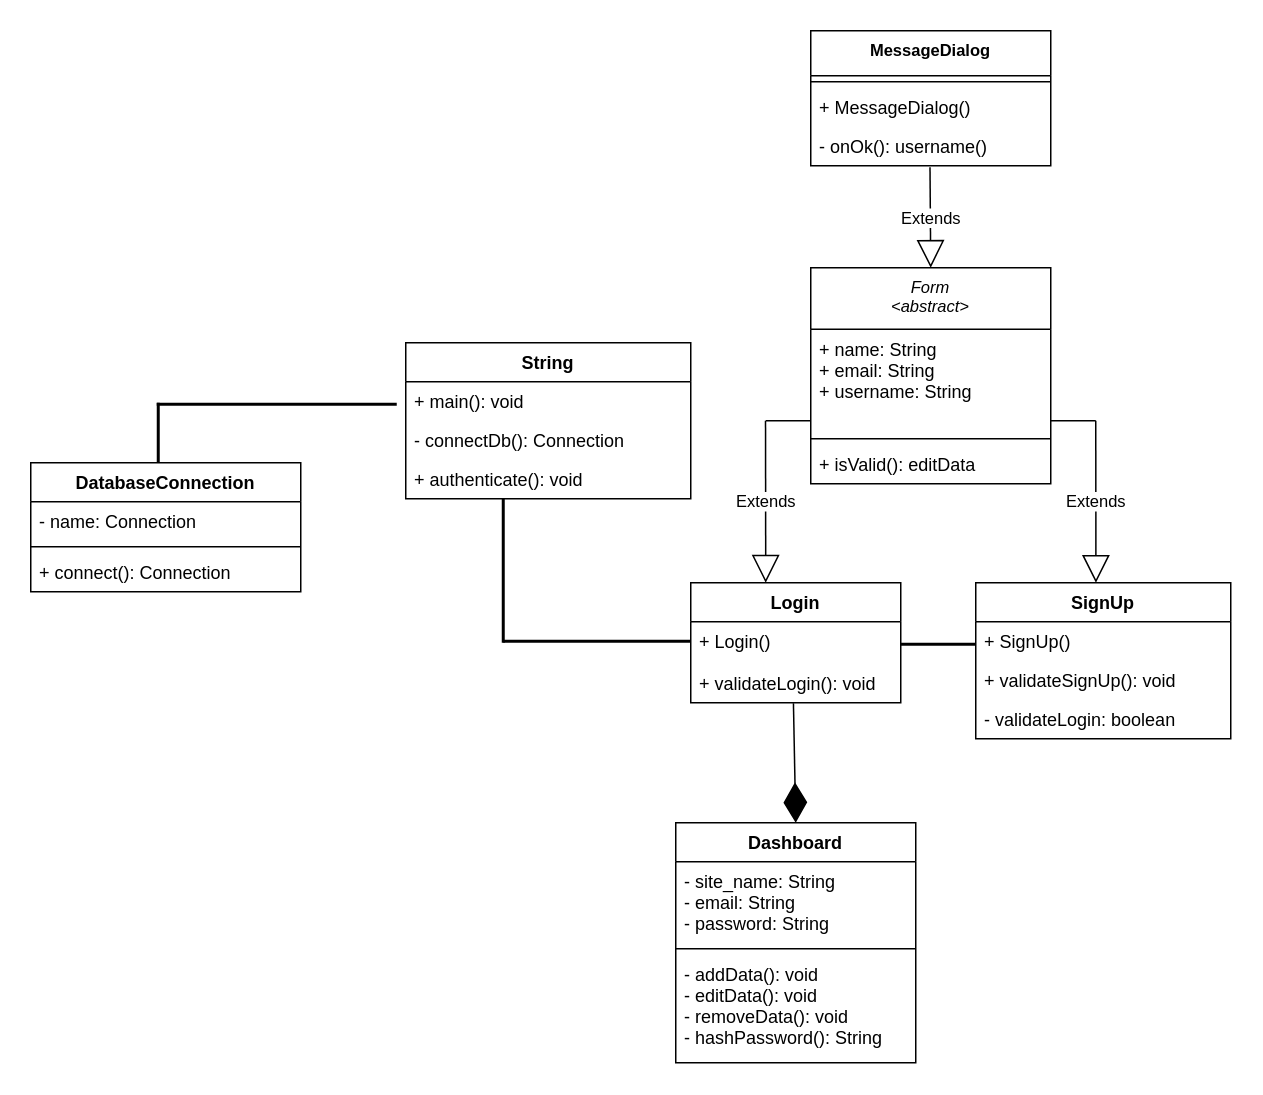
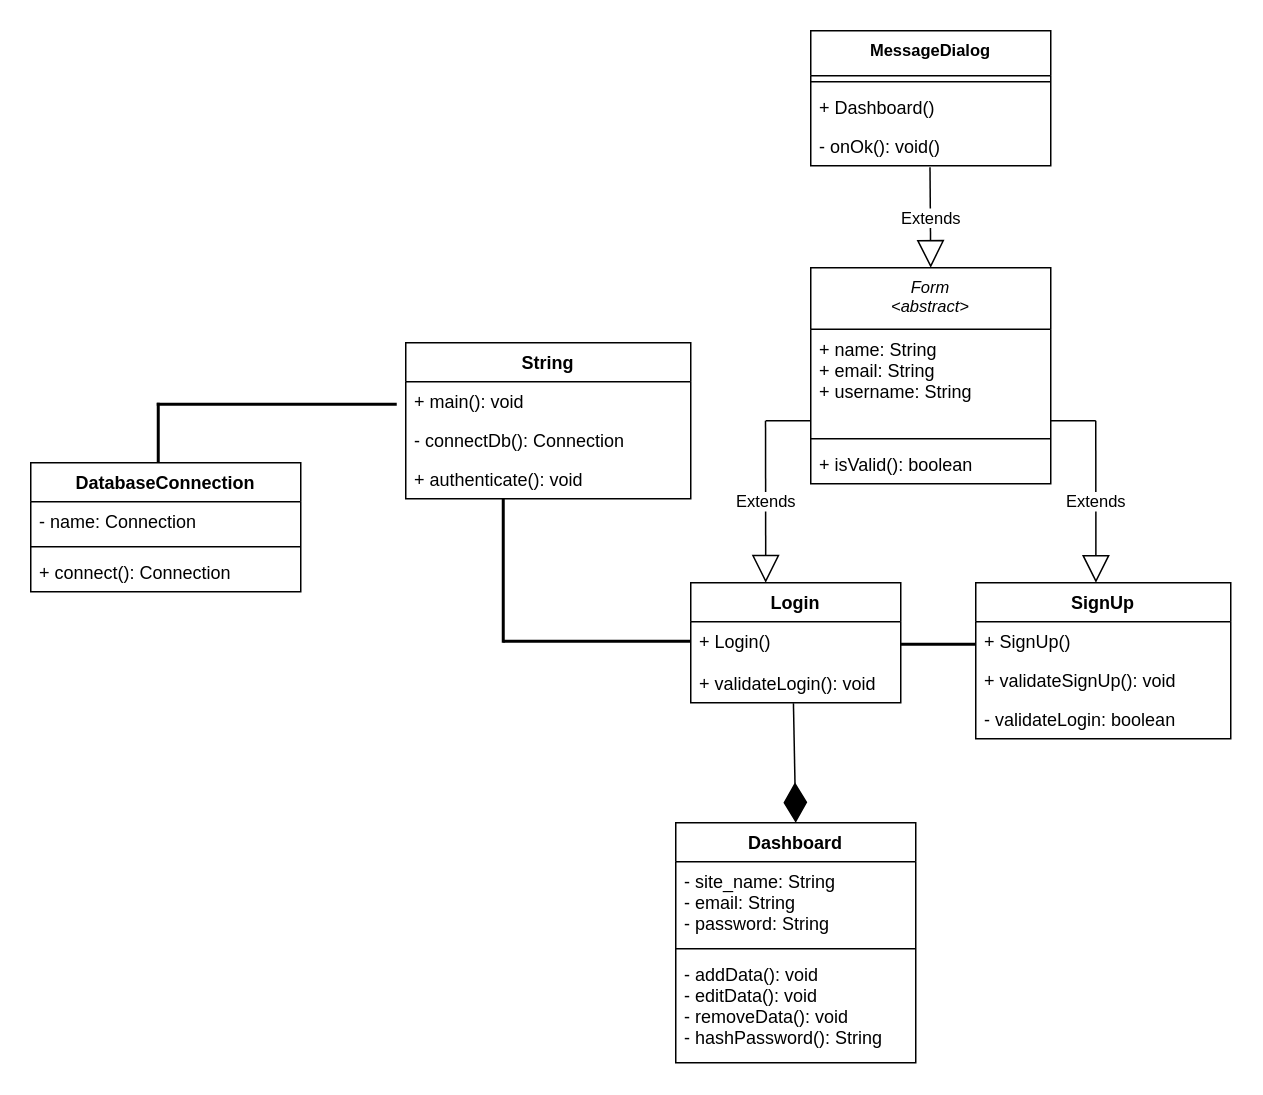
node "+ MessageDialog()": label "+ MessageDialog()" -> "+ Dashboard()"
node "- onOk(): username()": label "- onOk(): username()" -> "- onOk(): void()"
node "+ isValid(): editData": label "+ isValid(): editData" -> "+ isValid(): boolean"
